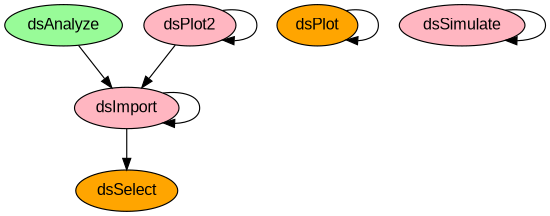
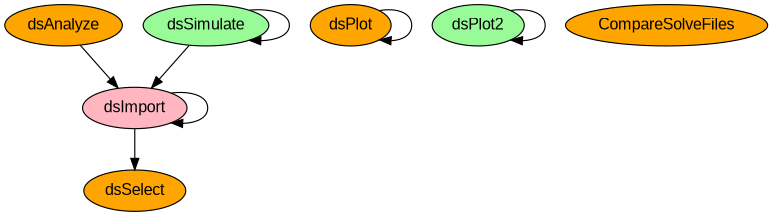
node "dsAnalyze": fillcolor palegreen -> orange
node "dsPlot2": fillcolor lightpink -> palegreen
node "dsSimulate": fillcolor lightpink -> palegreen
node "CompareSolveFiles": added
edge "dsPlot2" -> "dsImport": now "dsSimulate" -> "dsImport"
